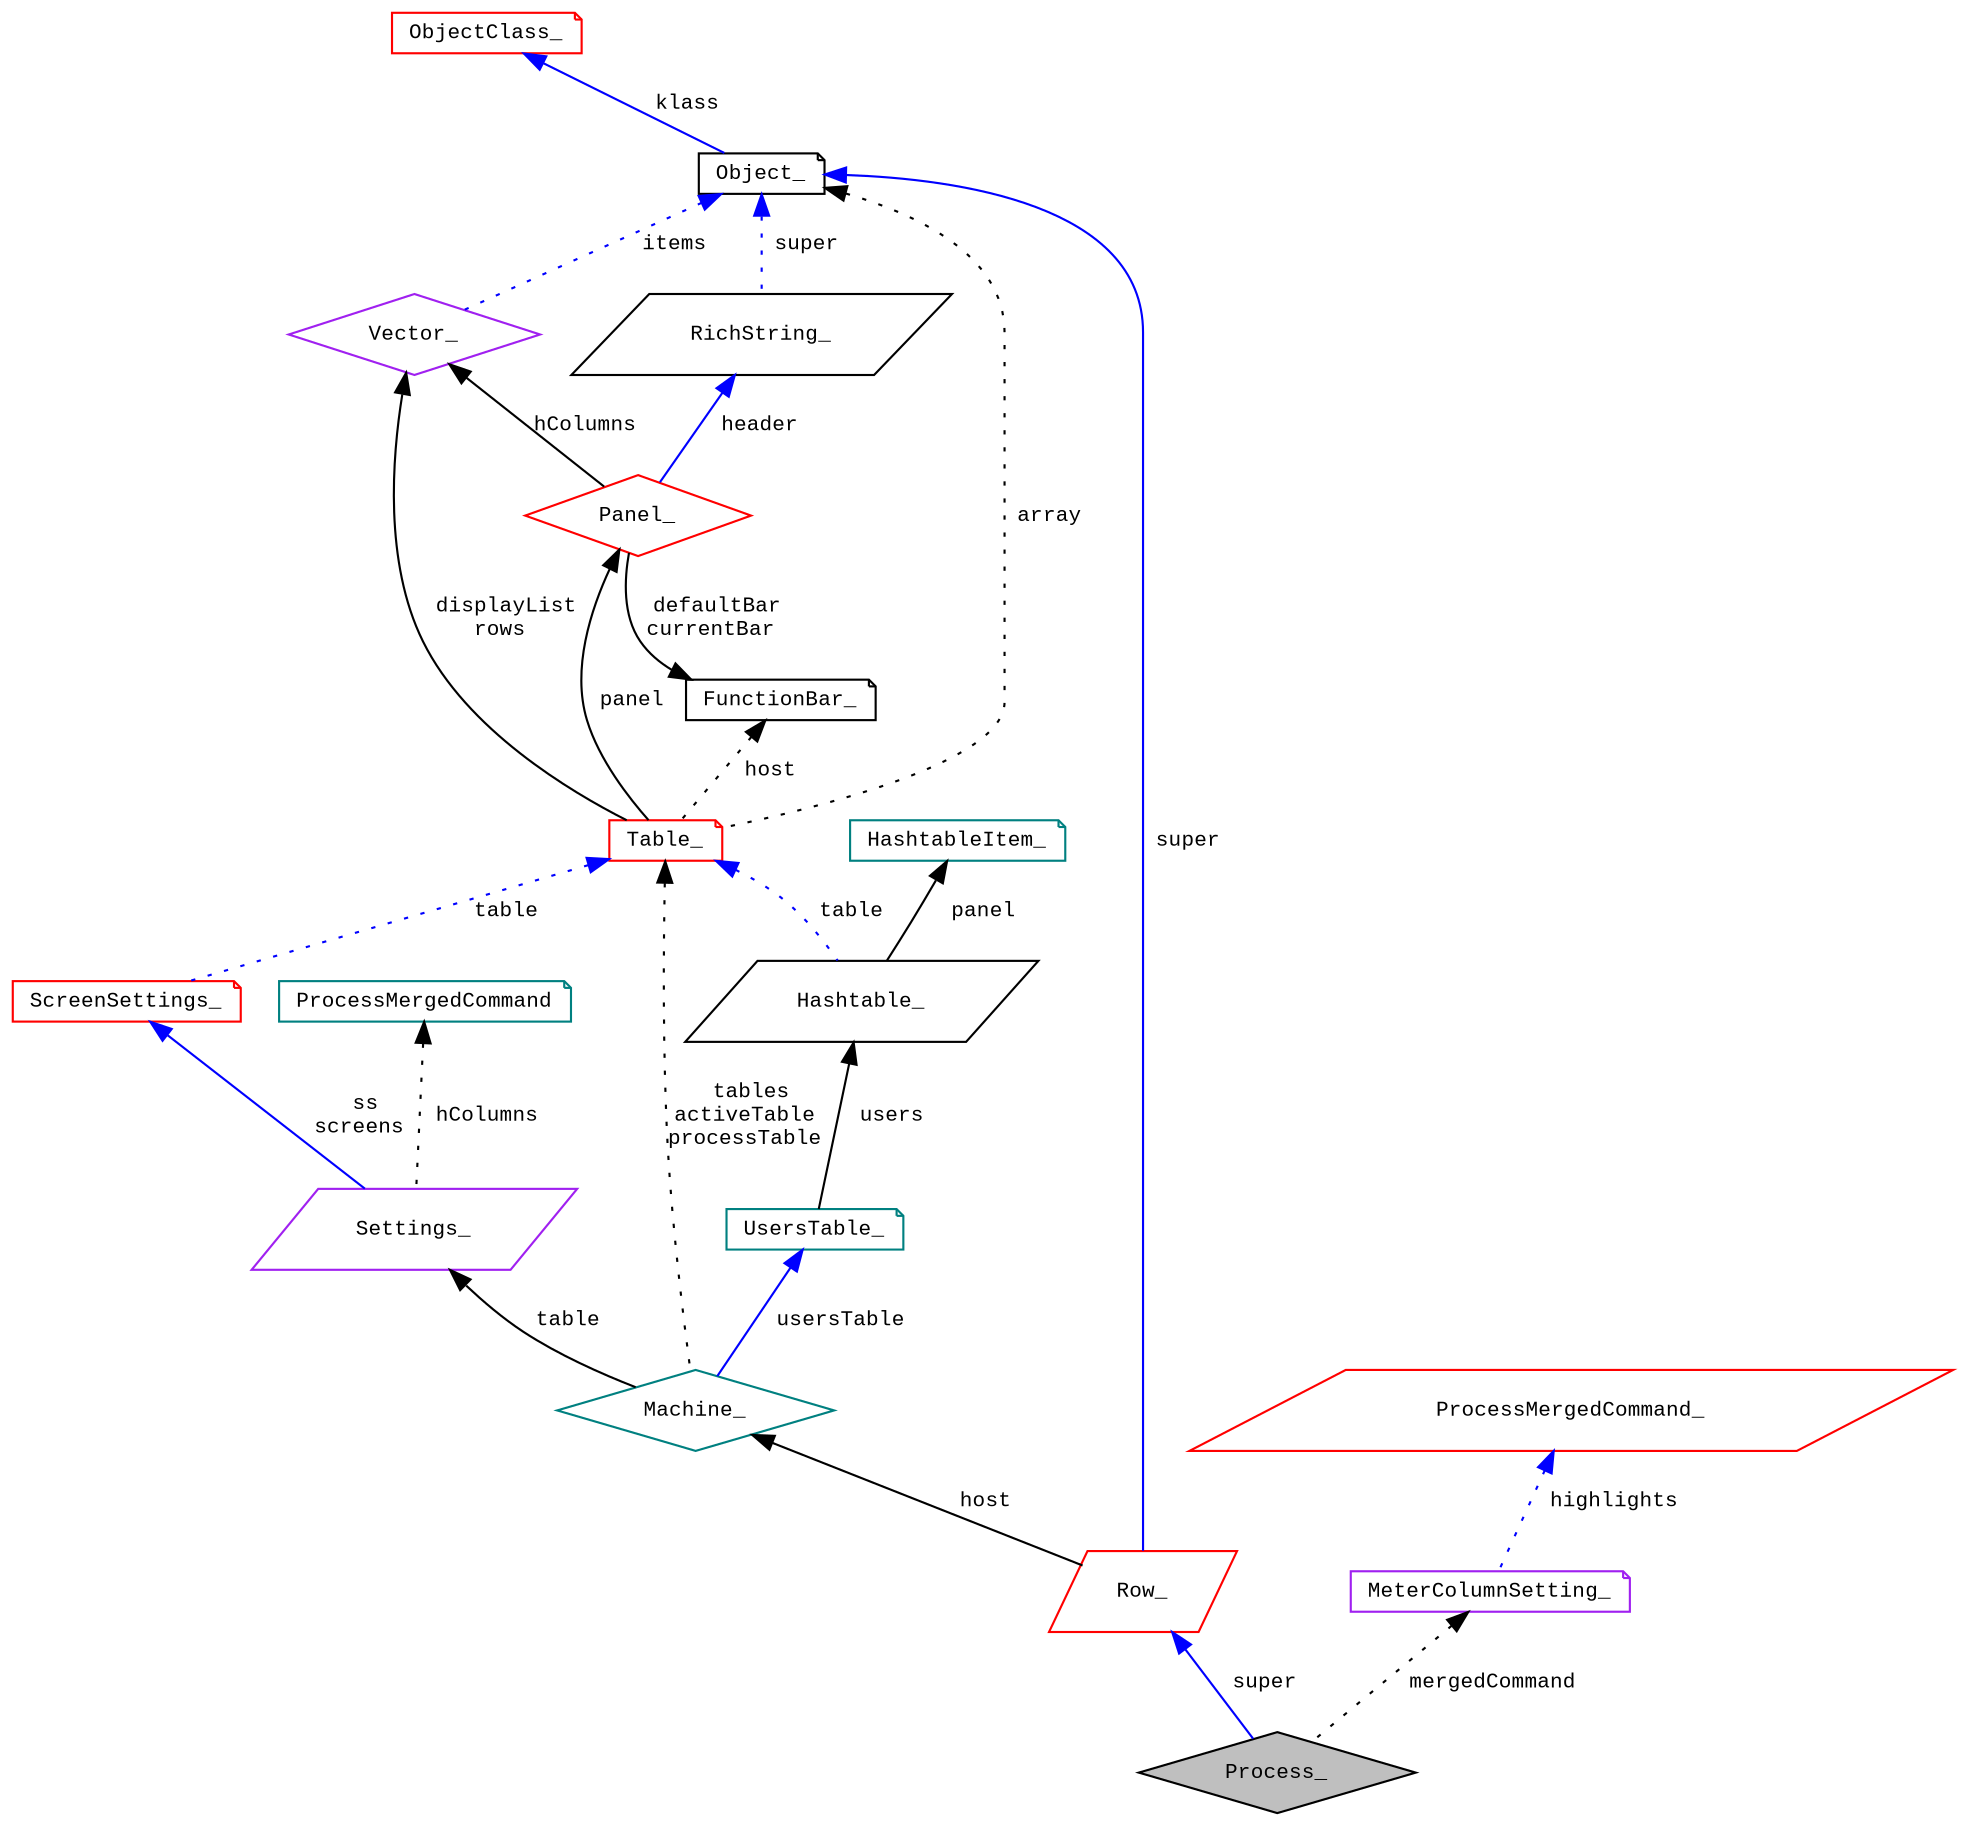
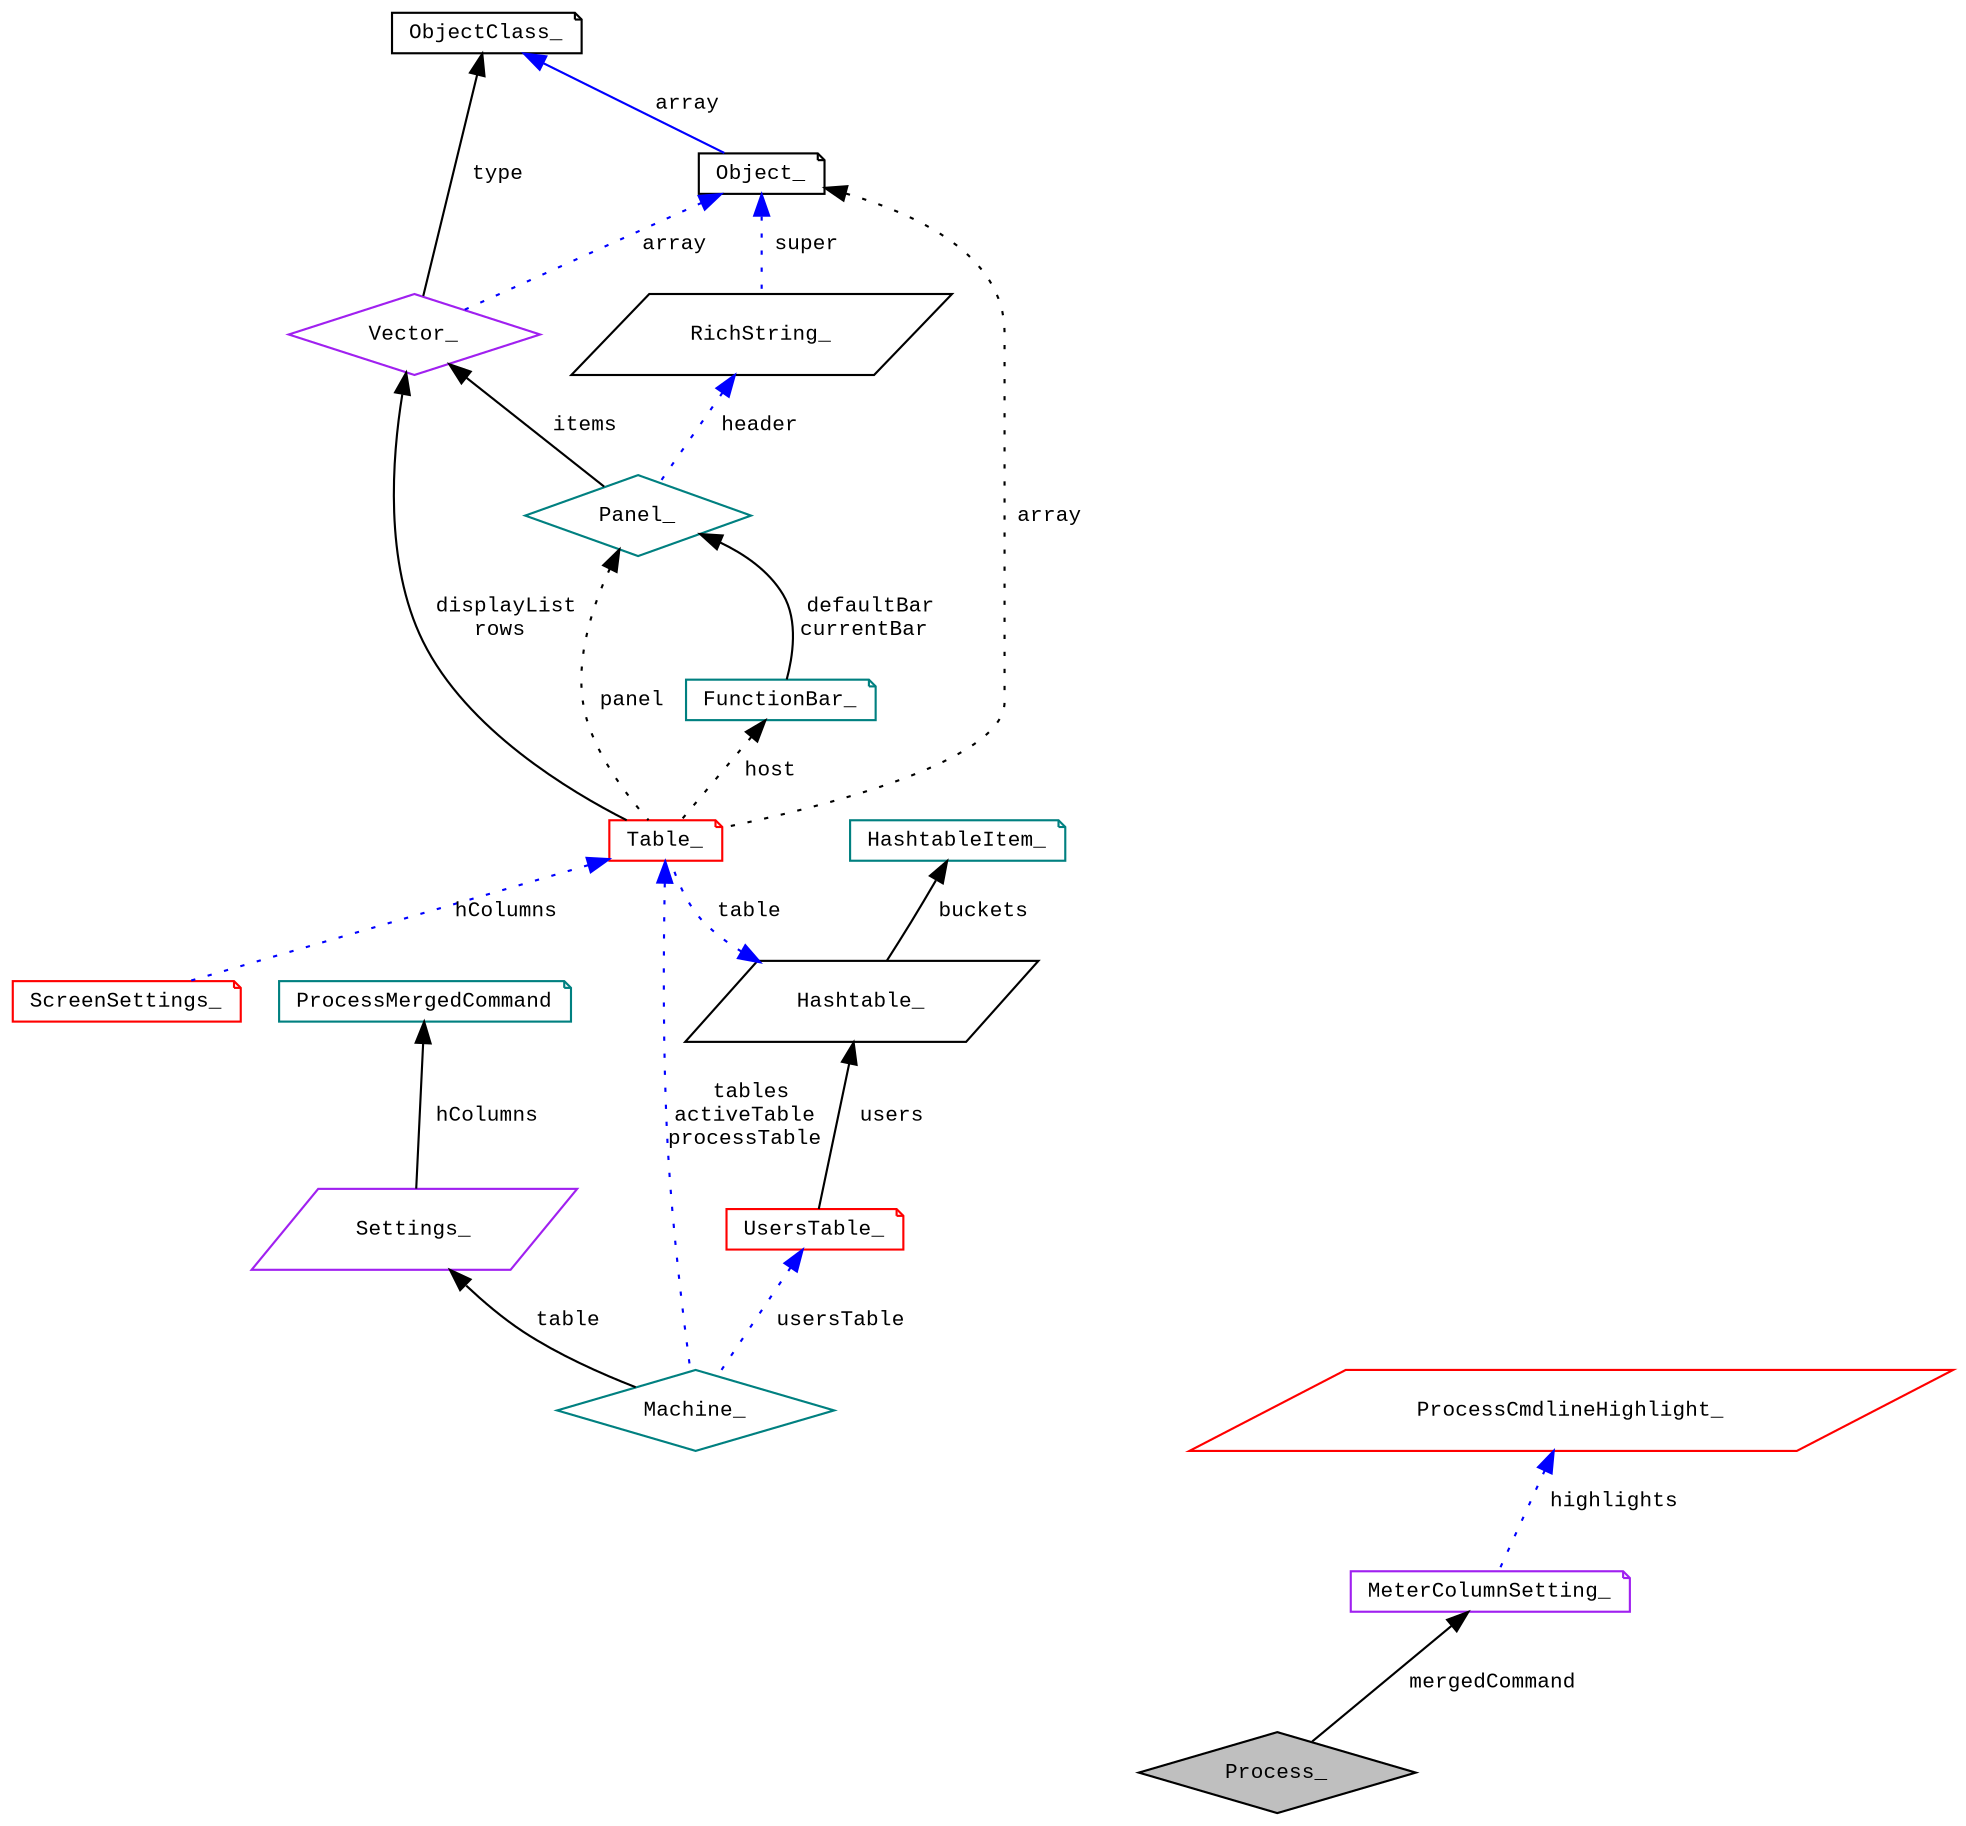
node "ObjectClass_": color red -> black
edge "Object_" -> "ObjectClass_": label " klass" -> " array"
edge "Vector_" -> "ObjectClass_": added, label "type"
edge "Vector_" -> "Object_": label " items" -> " array"
edge "Panel_" -> "Vector_": label " hColumns" -> " items"
edge "Panel_" -> "RichString_": style solid -> dotted
node "Panel_": color red -> teal
edge "Panel_" -> "FunctionBar_": reversed
node "FunctionBar_": color black -> teal
edge "Table_" -> "Panel_": style solid -> dotted
edge "Hashtable_" -> "Table_": reversed
edge "ScreenSettings_" -> "Table_": label " table" -> " hColumns"
edge "Hashtable_" -> "HashtableItem_": label " panel" -> " buckets"
edge "Settings_" -> "ScreenSettings_": removed, label "ss screens"
edge "Settings_" -> "ProcessMergedCommand": style dotted -> solid
edge "Machine_" -> "Table_": color black -> blue
node "UsersTable_": color teal -> red
edge "Machine_" -> "UsersTable_": style solid -> dotted
node "ProcessMergedCommand_": label "ProcessMergedCommand_" -> "ProcessCmdlineHighlight_"
node "Row_": removed
edge "Process_" -> "MeterColumnSetting_": style dotted -> solid
